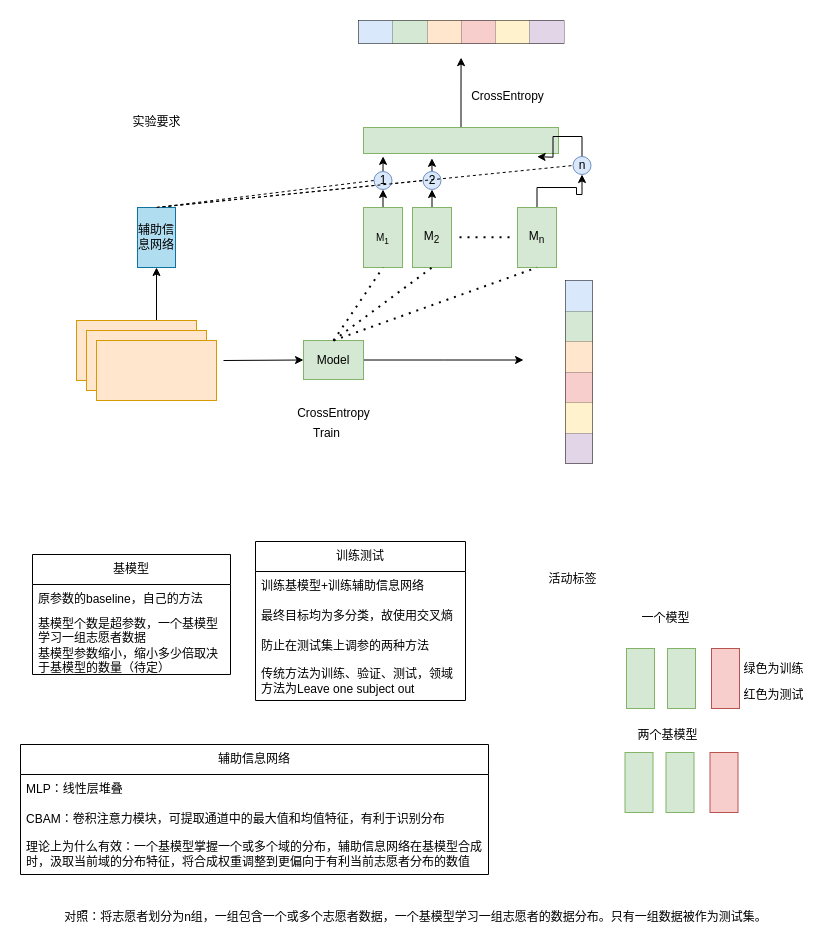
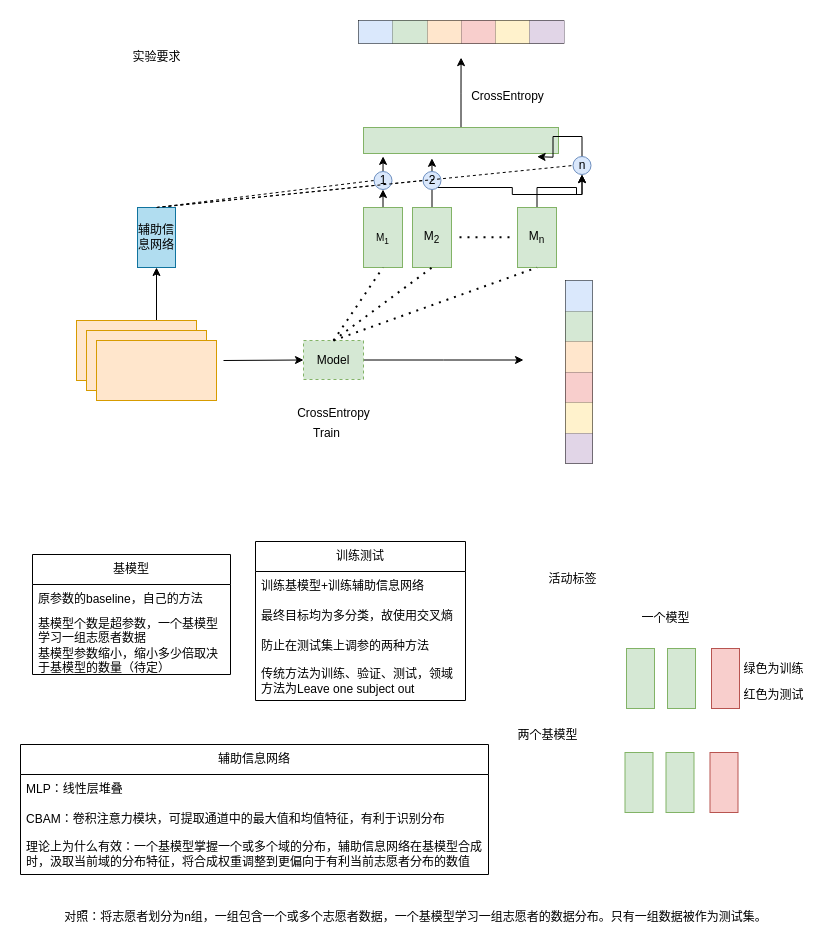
node "实验要求": moved (157, 123) -> (157, 58)
edge "M2" -> "2": now "M2" -> "n"
node "Model": style solid -> dashed
node "两个基模型": moved (668, 736) -> (548, 736)
